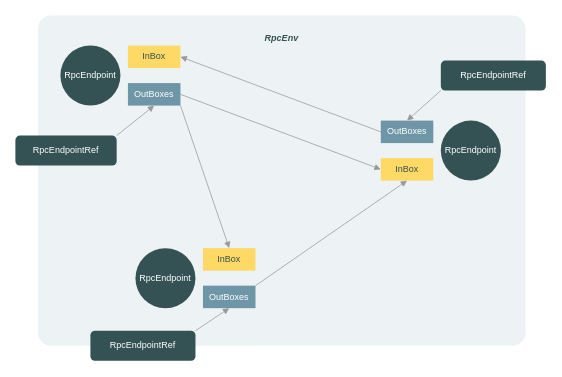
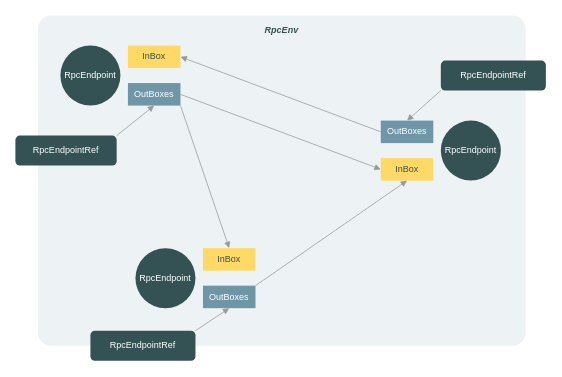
node "RpcEnv": moved (282, 38) -> (282, 30)
